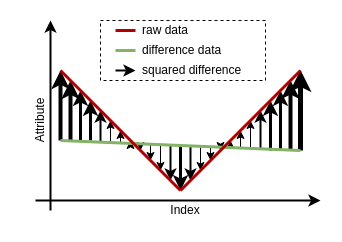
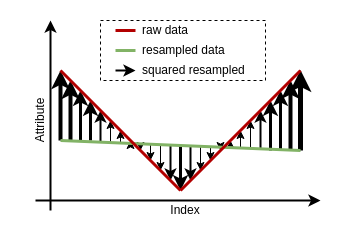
node "difference data": label "difference data" -> "resampled data"
node "squared difference": label "squared difference" -> "squared resampled"
